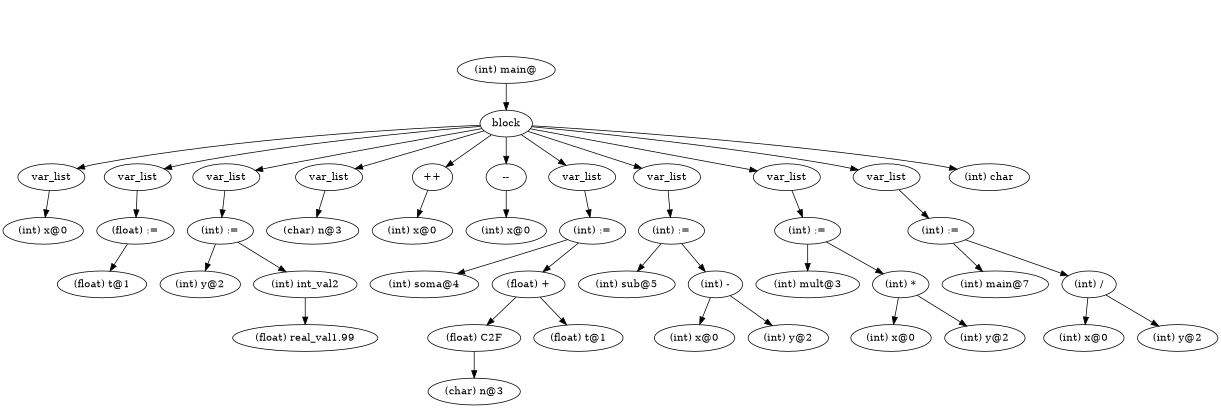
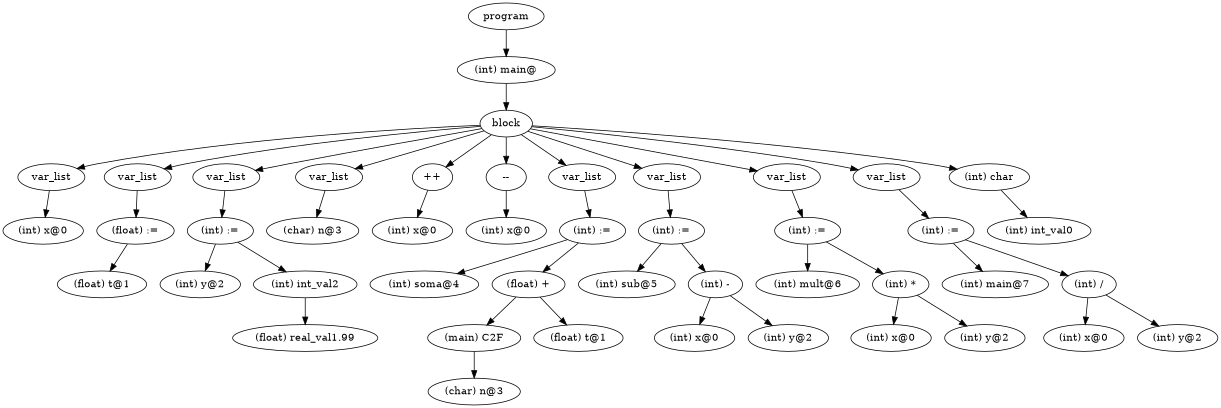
node "program": added
node "(int) int_val0": added
node "(int) mult@3": label "(int) mult@3" -> "(int) mult@6"
node "(float) C2F": label "(float) C2F" -> "(main) C2F"
